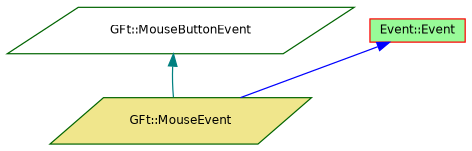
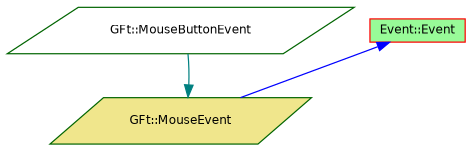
edge "GFt::MouseEvent" -> "GFt::MouseButtonEvent": reversed
